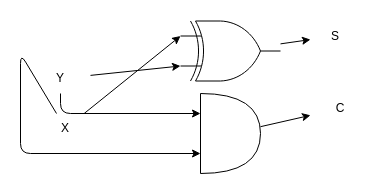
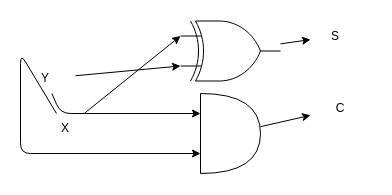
node "Y": moved (61, 79) -> (46, 79)
